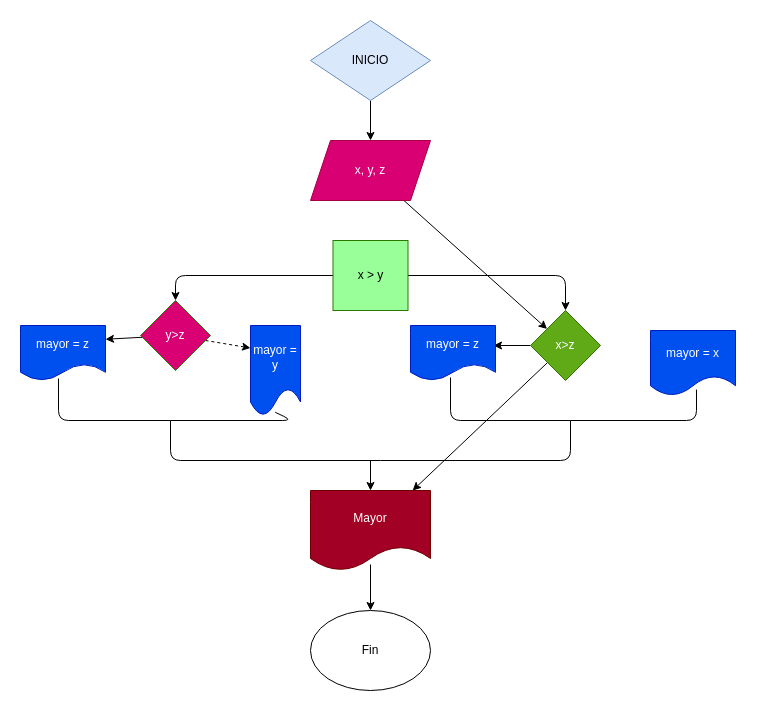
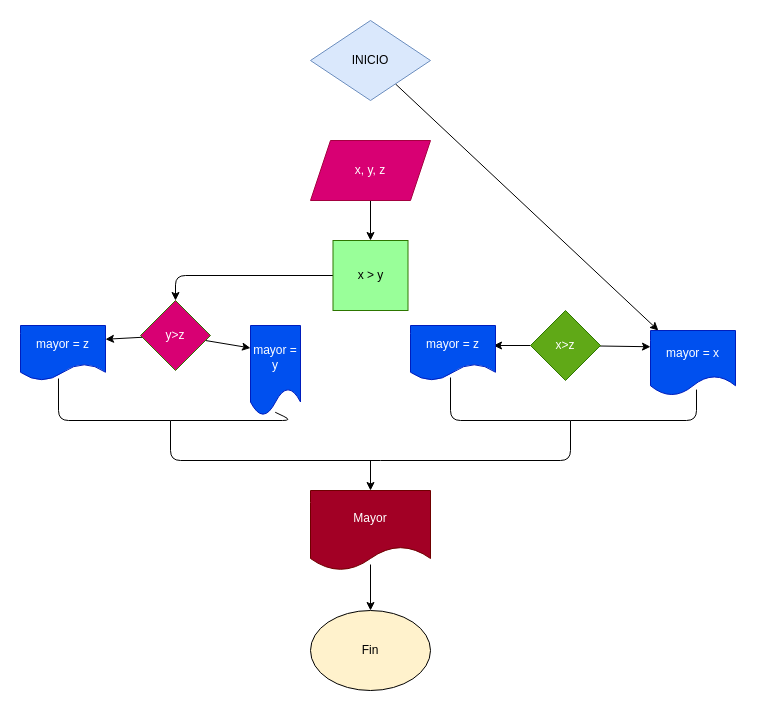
edge "INICIO" -> "x, y, z": now "INICIO" -> "mayor = x"
edge "x, y, z" -> "x>z": now "x, y, z" -> "x > y"
edge "x > y" -> "x>z": removed
edge "y>z" -> "mayor = y": style dashed -> solid
edge "x>z" -> "Mayor": now "x>z" -> "mayor = x"
node "Fin": fillcolor #ffffff -> #fff2cc
